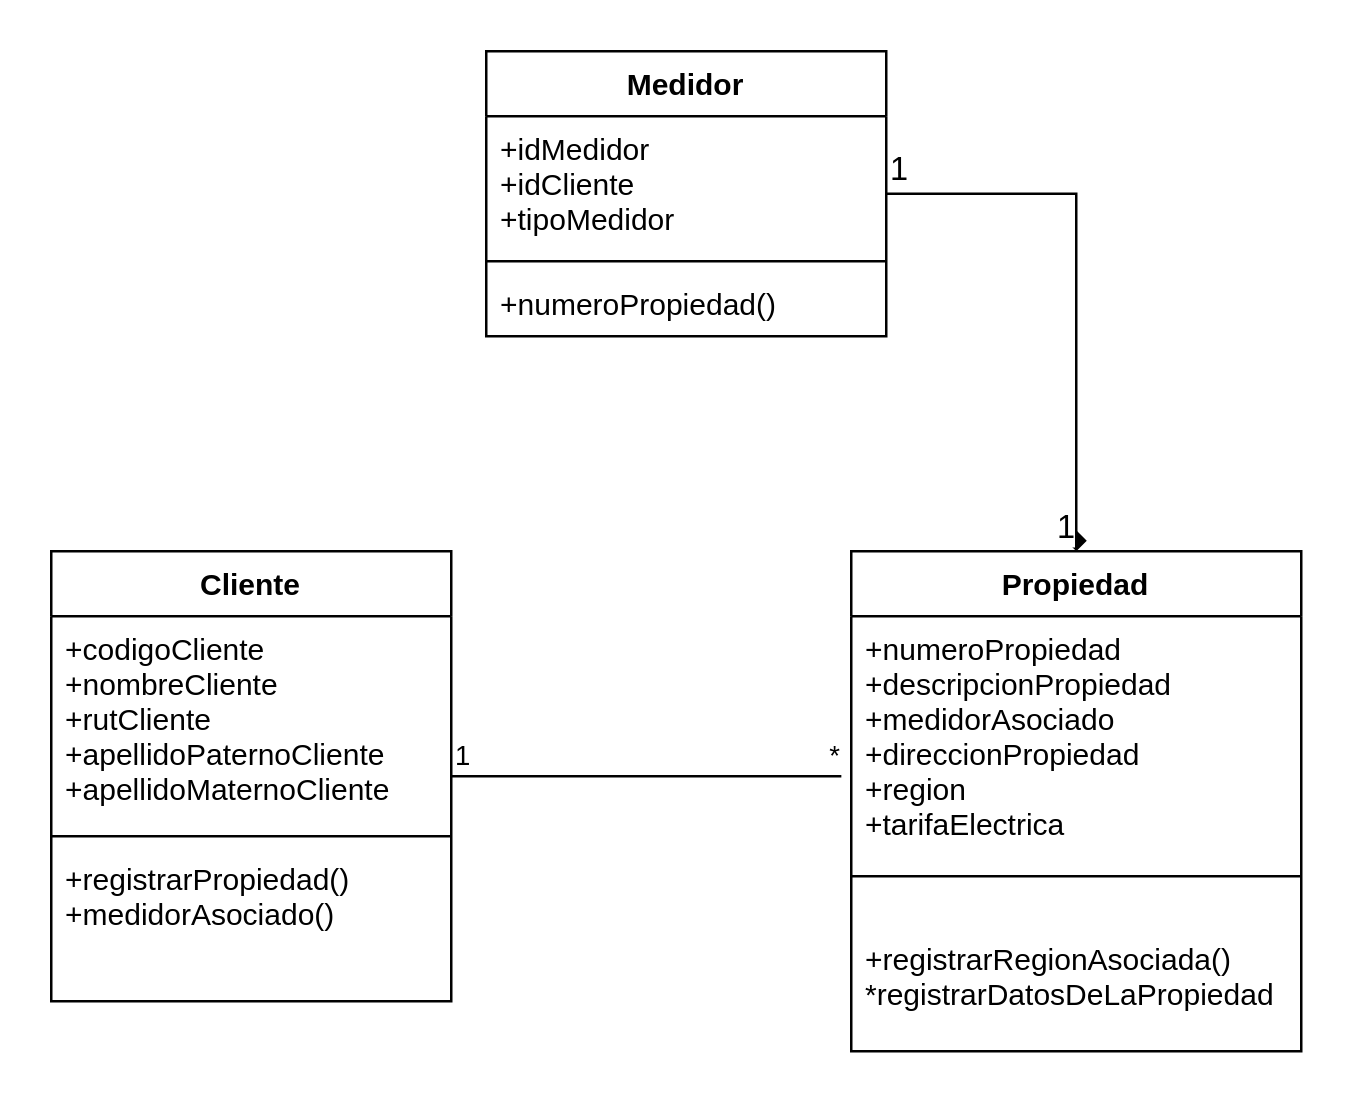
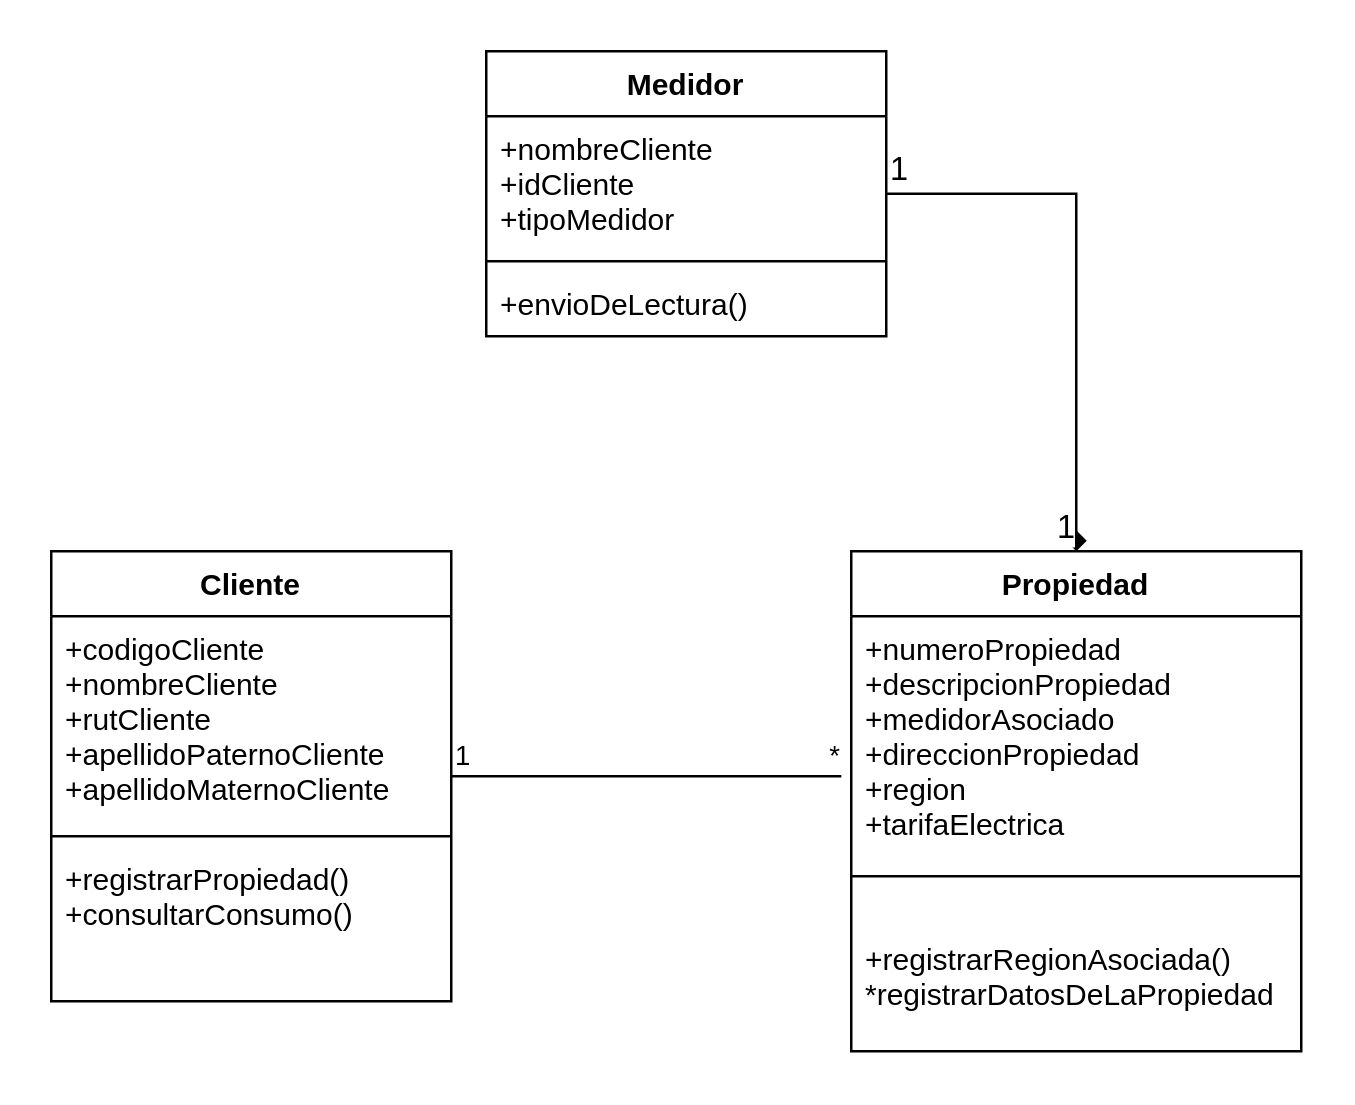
node "+idMedidor +idCliente +tipoMedidor": label "+idMedidor +idCliente +tipoMedidor" -> "+nombreCliente +idCliente +tipoMedidor"
node "+numeroPropiedad()": label "+numeroPropiedad()" -> "+envioDeLectura()"
node "+registrarPropiedad() +medidorAsociado()": label "+registrarPropiedad() +medidorAsociado()" -> "+registrarPropiedad() +consultarConsumo()"
